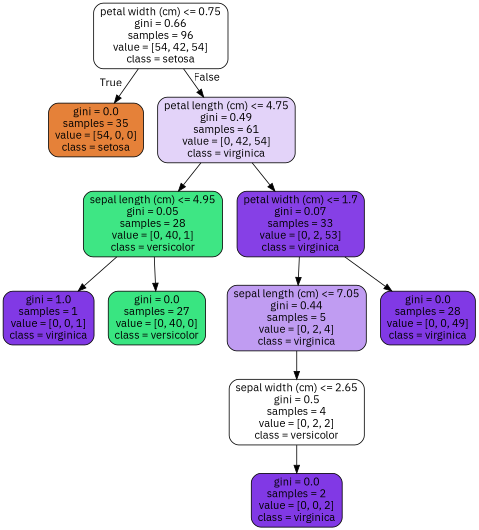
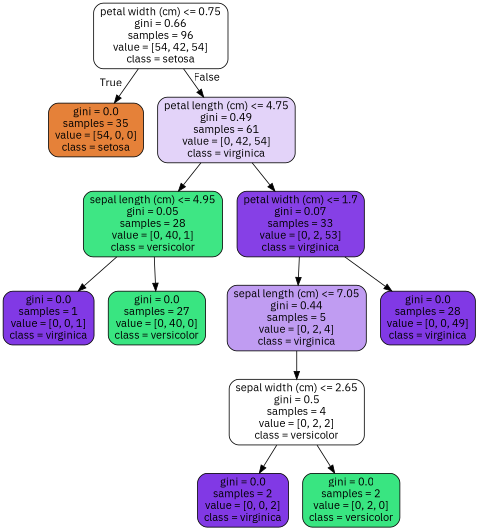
node "gini = 1.0 samples = 1 value = [0, 0, 1] class = virginica": label "gini = 1.0 samples = 1 value = [0, 0, 1] class = virginica" -> "gini = 0.0 samples = 1 value = [0, 0, 1] class = virginica"
node "gini = 0.0 samples = 2 value = [0, 2, 0] class = versicolor": added
